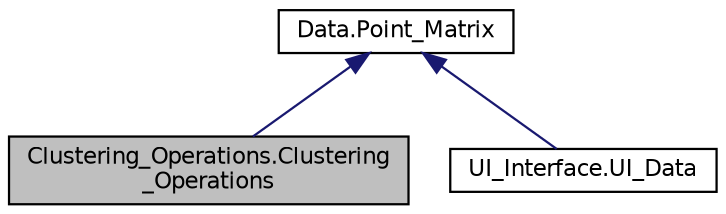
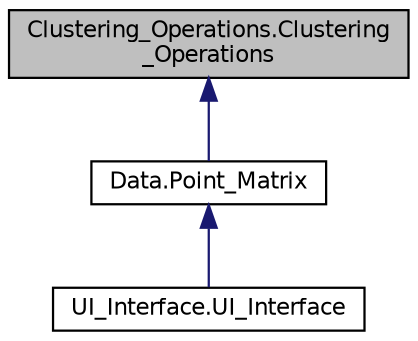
edge "Clustering_Operations.Clustering _Operations" -> "Data.Point_Matrix": reversed
node "UI_Interface.UI_Data": label "UI_Interface.UI_Data" -> "UI_Interface.UI_Interface"
